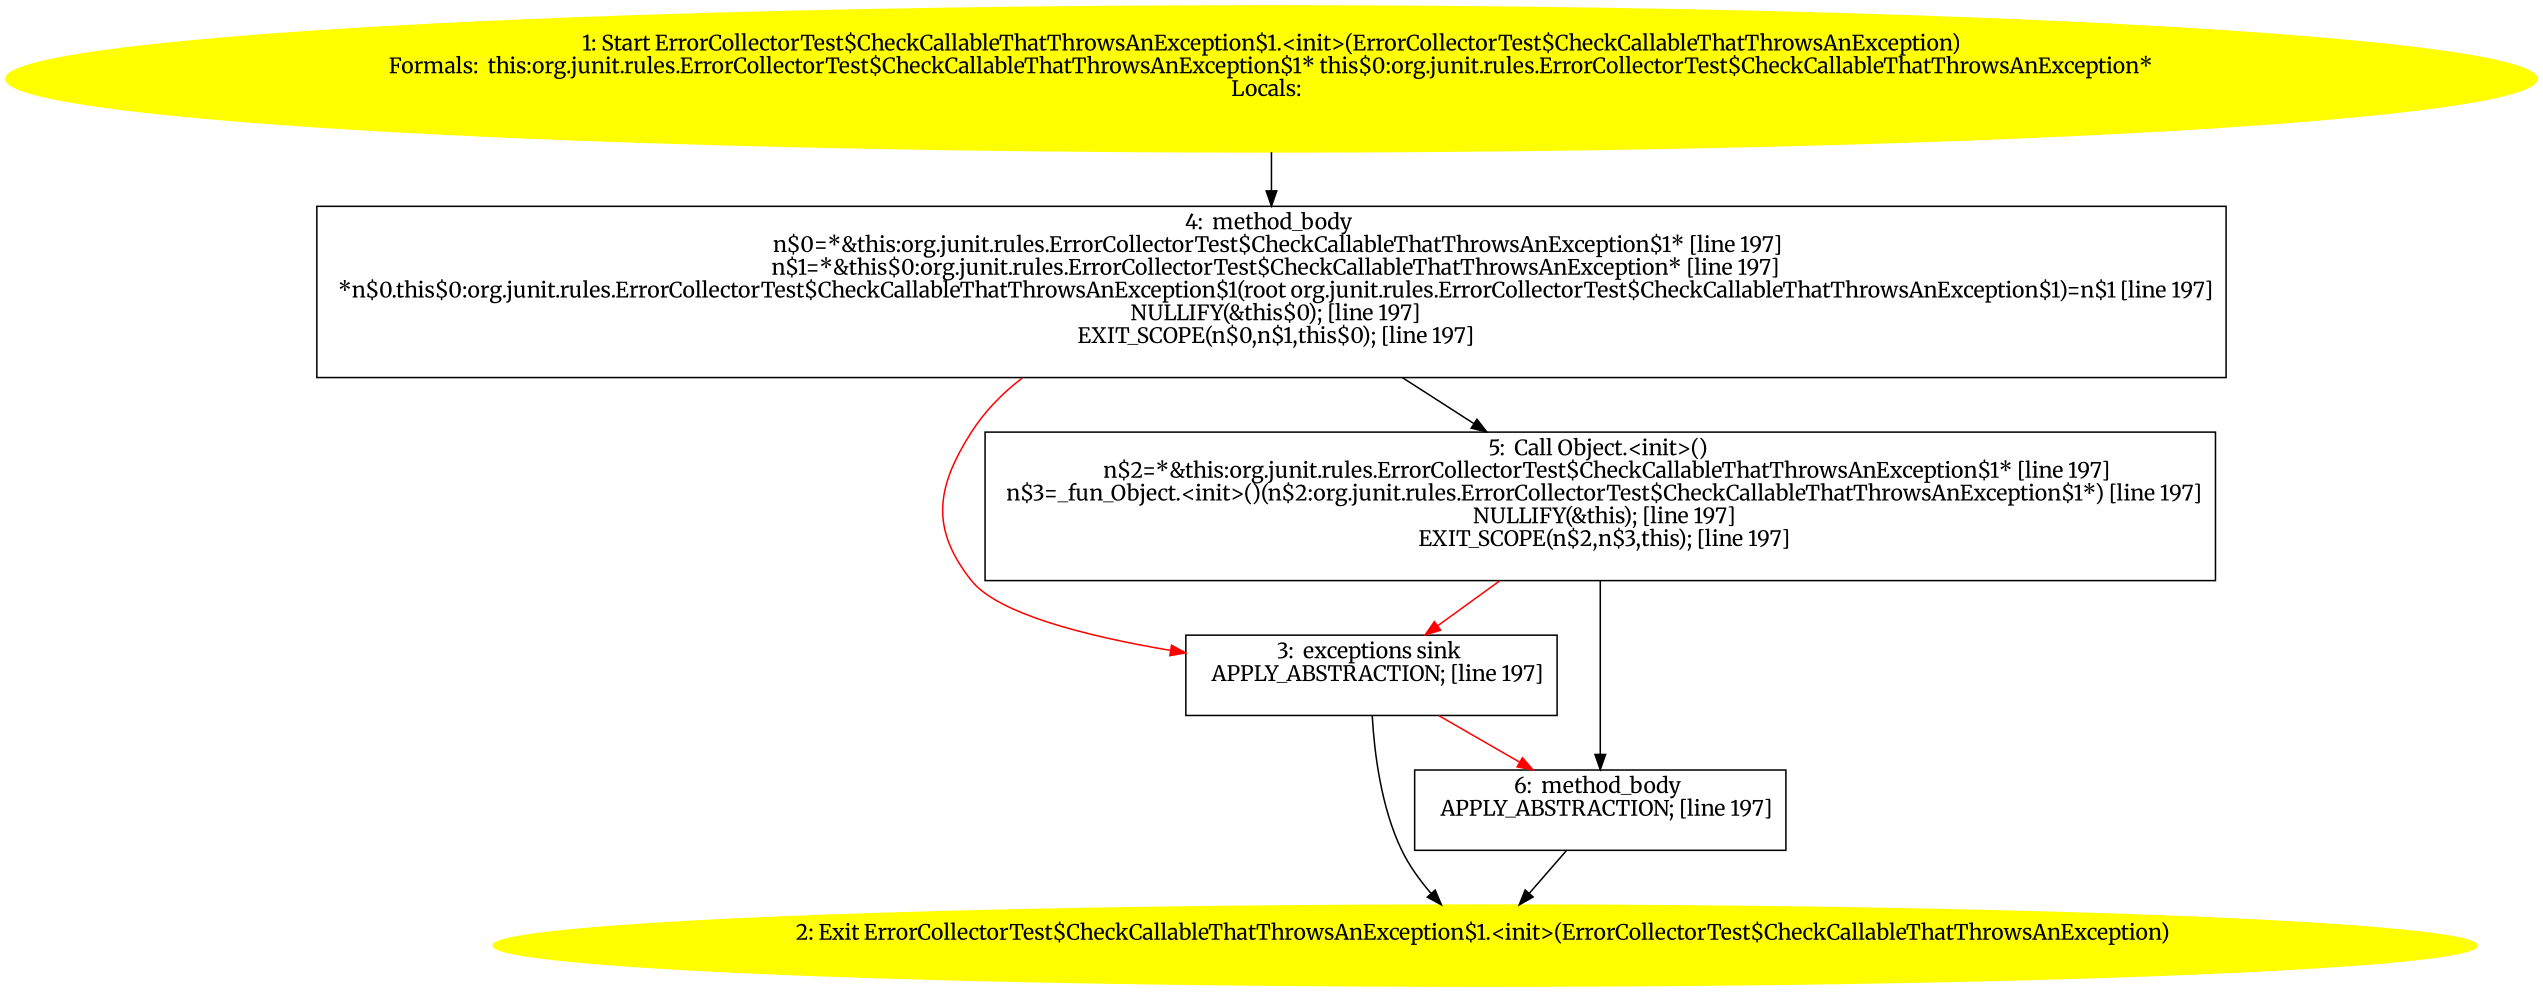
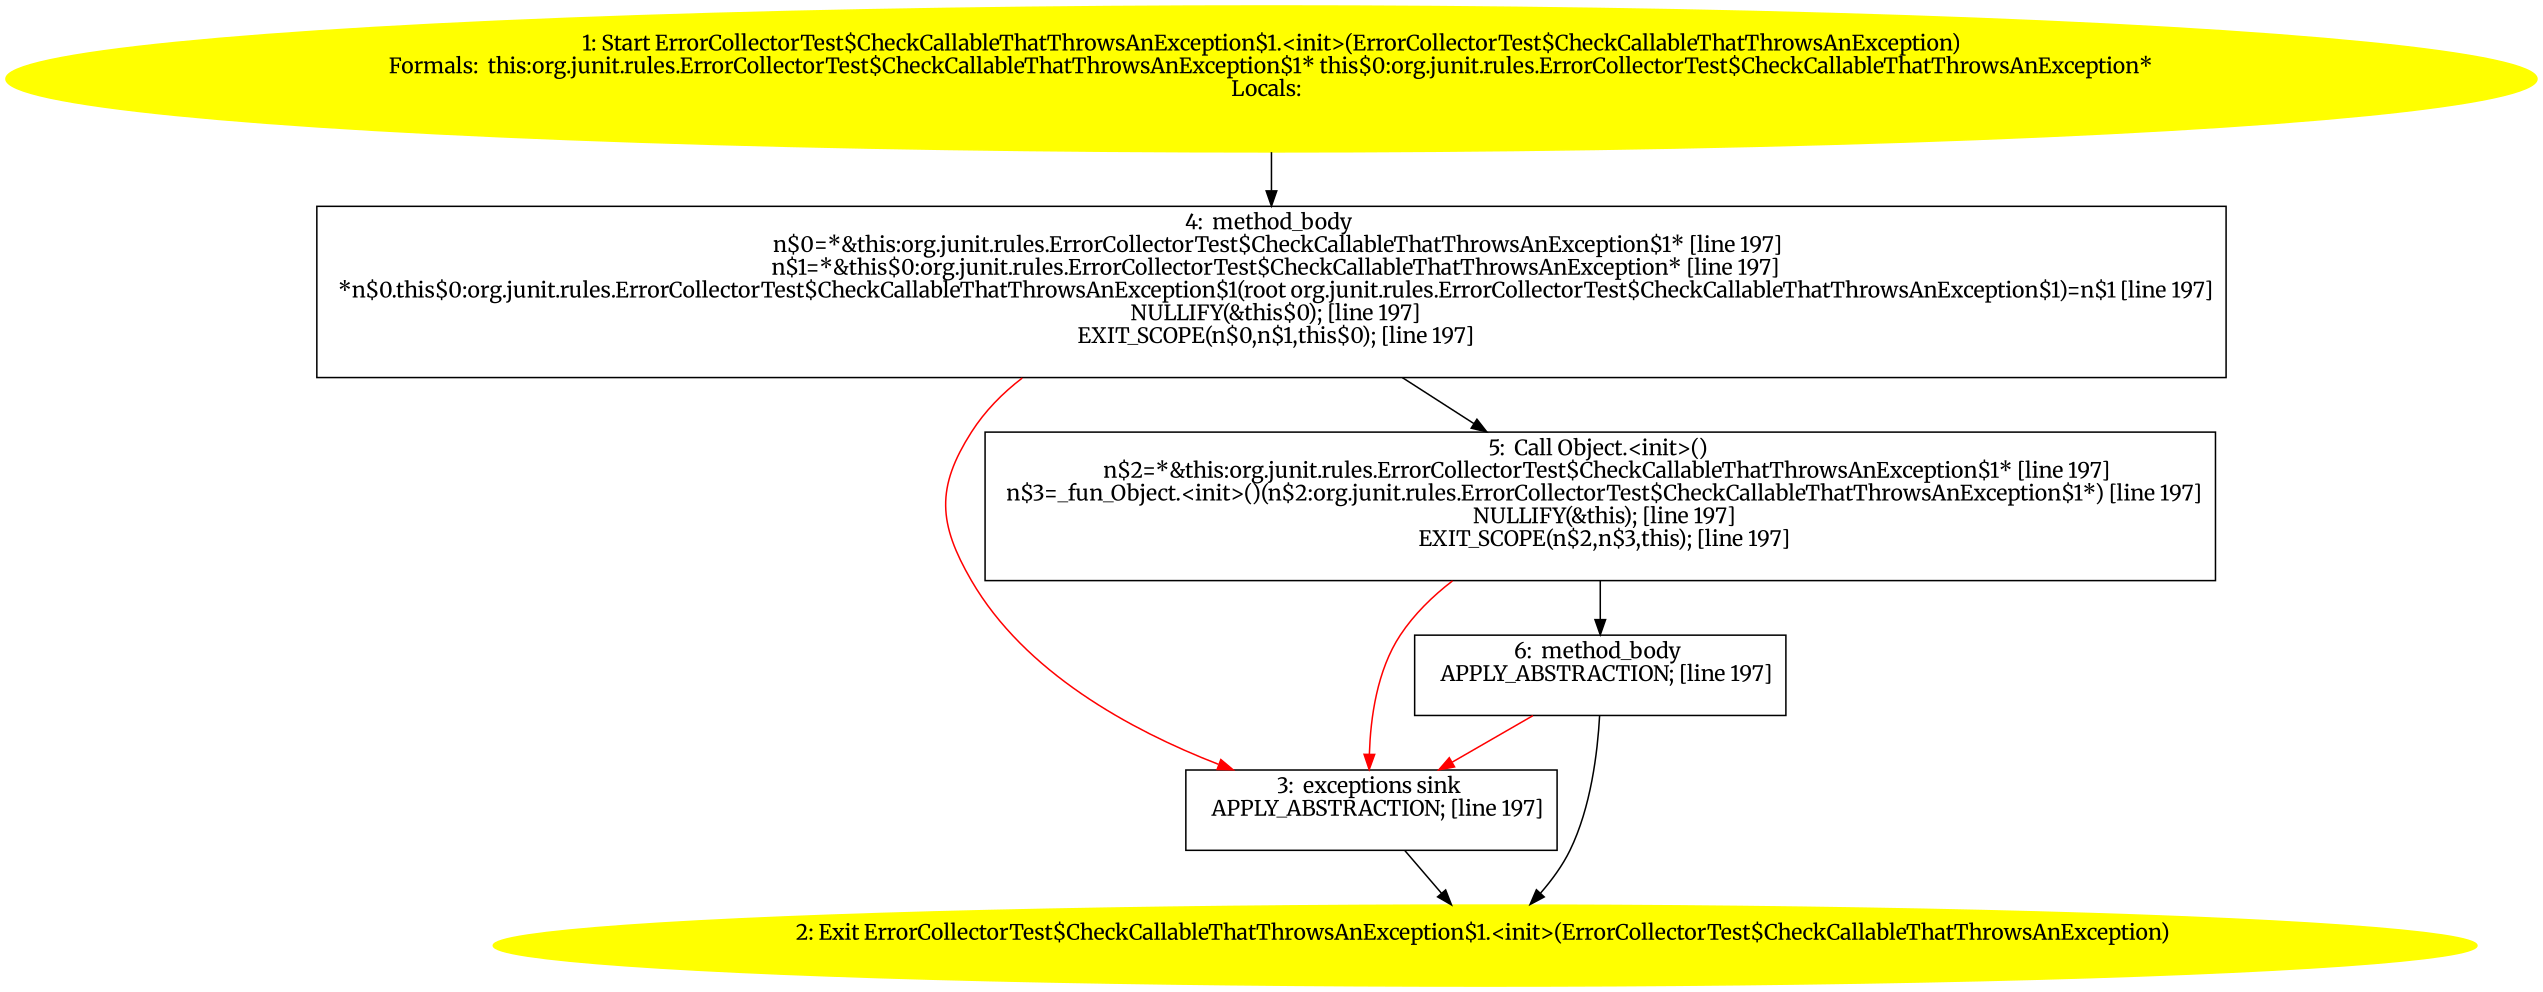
edge "3:  exceptions sink APPLY_ABSTRACTION; [line 197]" -> "6:  method_body APPLY_ABSTRACTION; [line 197]": reversed
